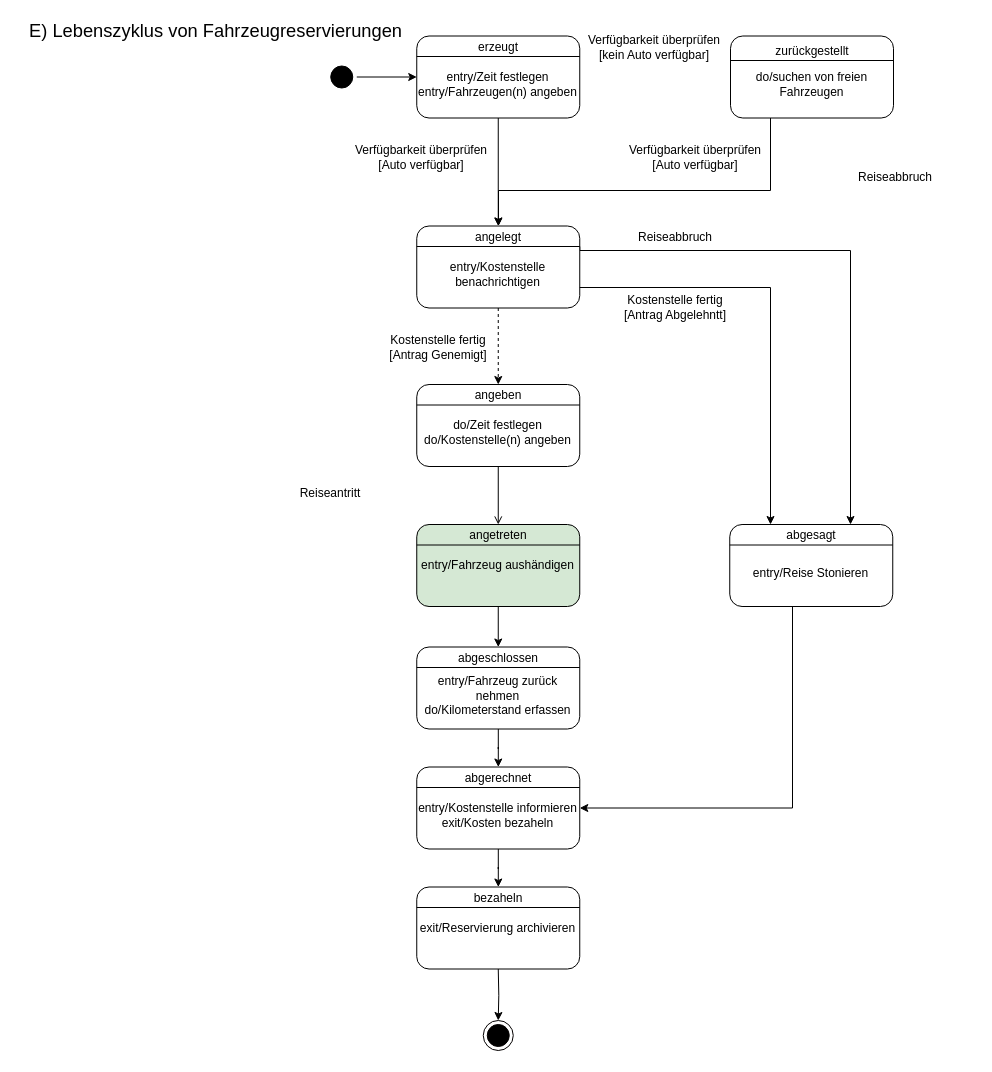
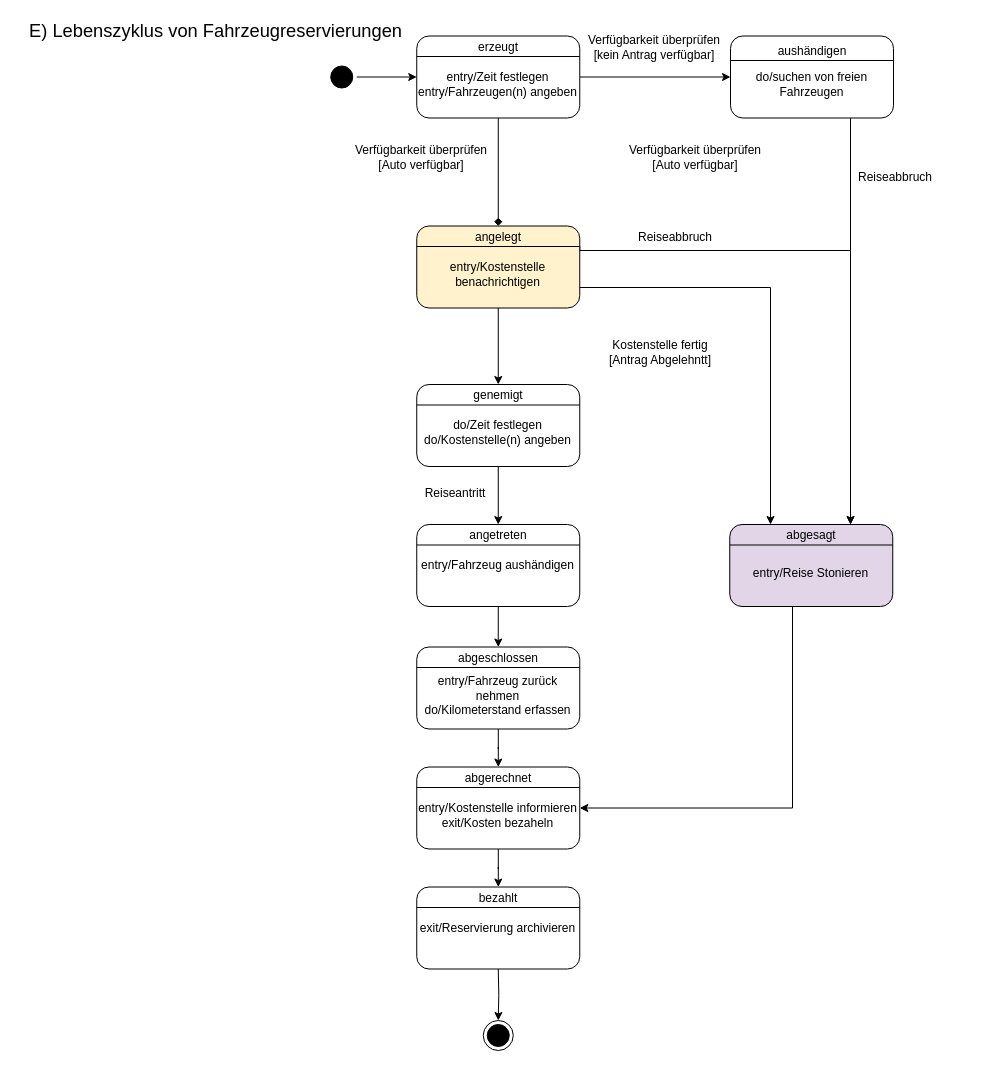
node "Verfügbarkeit überprüfen [kein Auto verfügbar]": label "Verfügbarkeit überprüfen [kein Auto verfügbar]" -> "Verfügbarkeit überprüfen [kein Antrag verfügbar]"
node "zurückgestellt": label "zurückgestellt" -> "aushändigen"
edge "entry/Zeit festlegen entry/Fahrzeugen(n) angeben" -> "do/suchen von freien Fahrzeugen": added
edge "do/suchen von freien Fahrzeugen" -> "entry/Reise Stonieren": added
edge "do/suchen von freien Fahrzeugen" -> "entry/Kostenstelle benachrichtigen": removed
edge "entry/Zeit festlegen entry/Fahrzeugen(n) angeben" -> "entry/Kostenstelle benachrichtigen": arrowhead classic -> diamond
node "entry/Kostenstelle benachrichtigen": fillcolor #ffffff -> #fff2cc
node "Kostenstelle fertig [Antrag Abgelehntt]": moved (676, 307) -> (661, 352)
edge "entry/Kostenstelle benachrichtigen" -> "do/Zeit festlegen do/Kostenstelle(n) angeben": style dashed -> solid
node "Kostenstelle fertig [Antrag Genemigt]": removed
node "angeben": label "angeben" -> "genemigt"
node "Reiseantritt": moved (331, 493) -> (456, 493)
edge "do/Zeit festlegen do/Kostenstelle(n) angeben" -> "entry/Fahrzeug aushändigen": arrowhead open -> classic
node "entry/Fahrzeug aushändigen": fillcolor #d5e8d4 -> #ffffff
node "entry/Reise Stonieren": fillcolor #ffffff -> #e1d5e7
node "bezaheln": label "bezaheln" -> "bezahlt"
